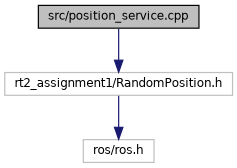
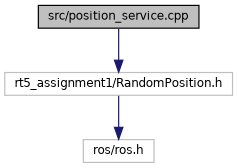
node "rt2_assignment1/RandomPosition.h": label "rt2_assignment1/RandomPosition.h" -> "rt5_assignment1/RandomPosition.h"
